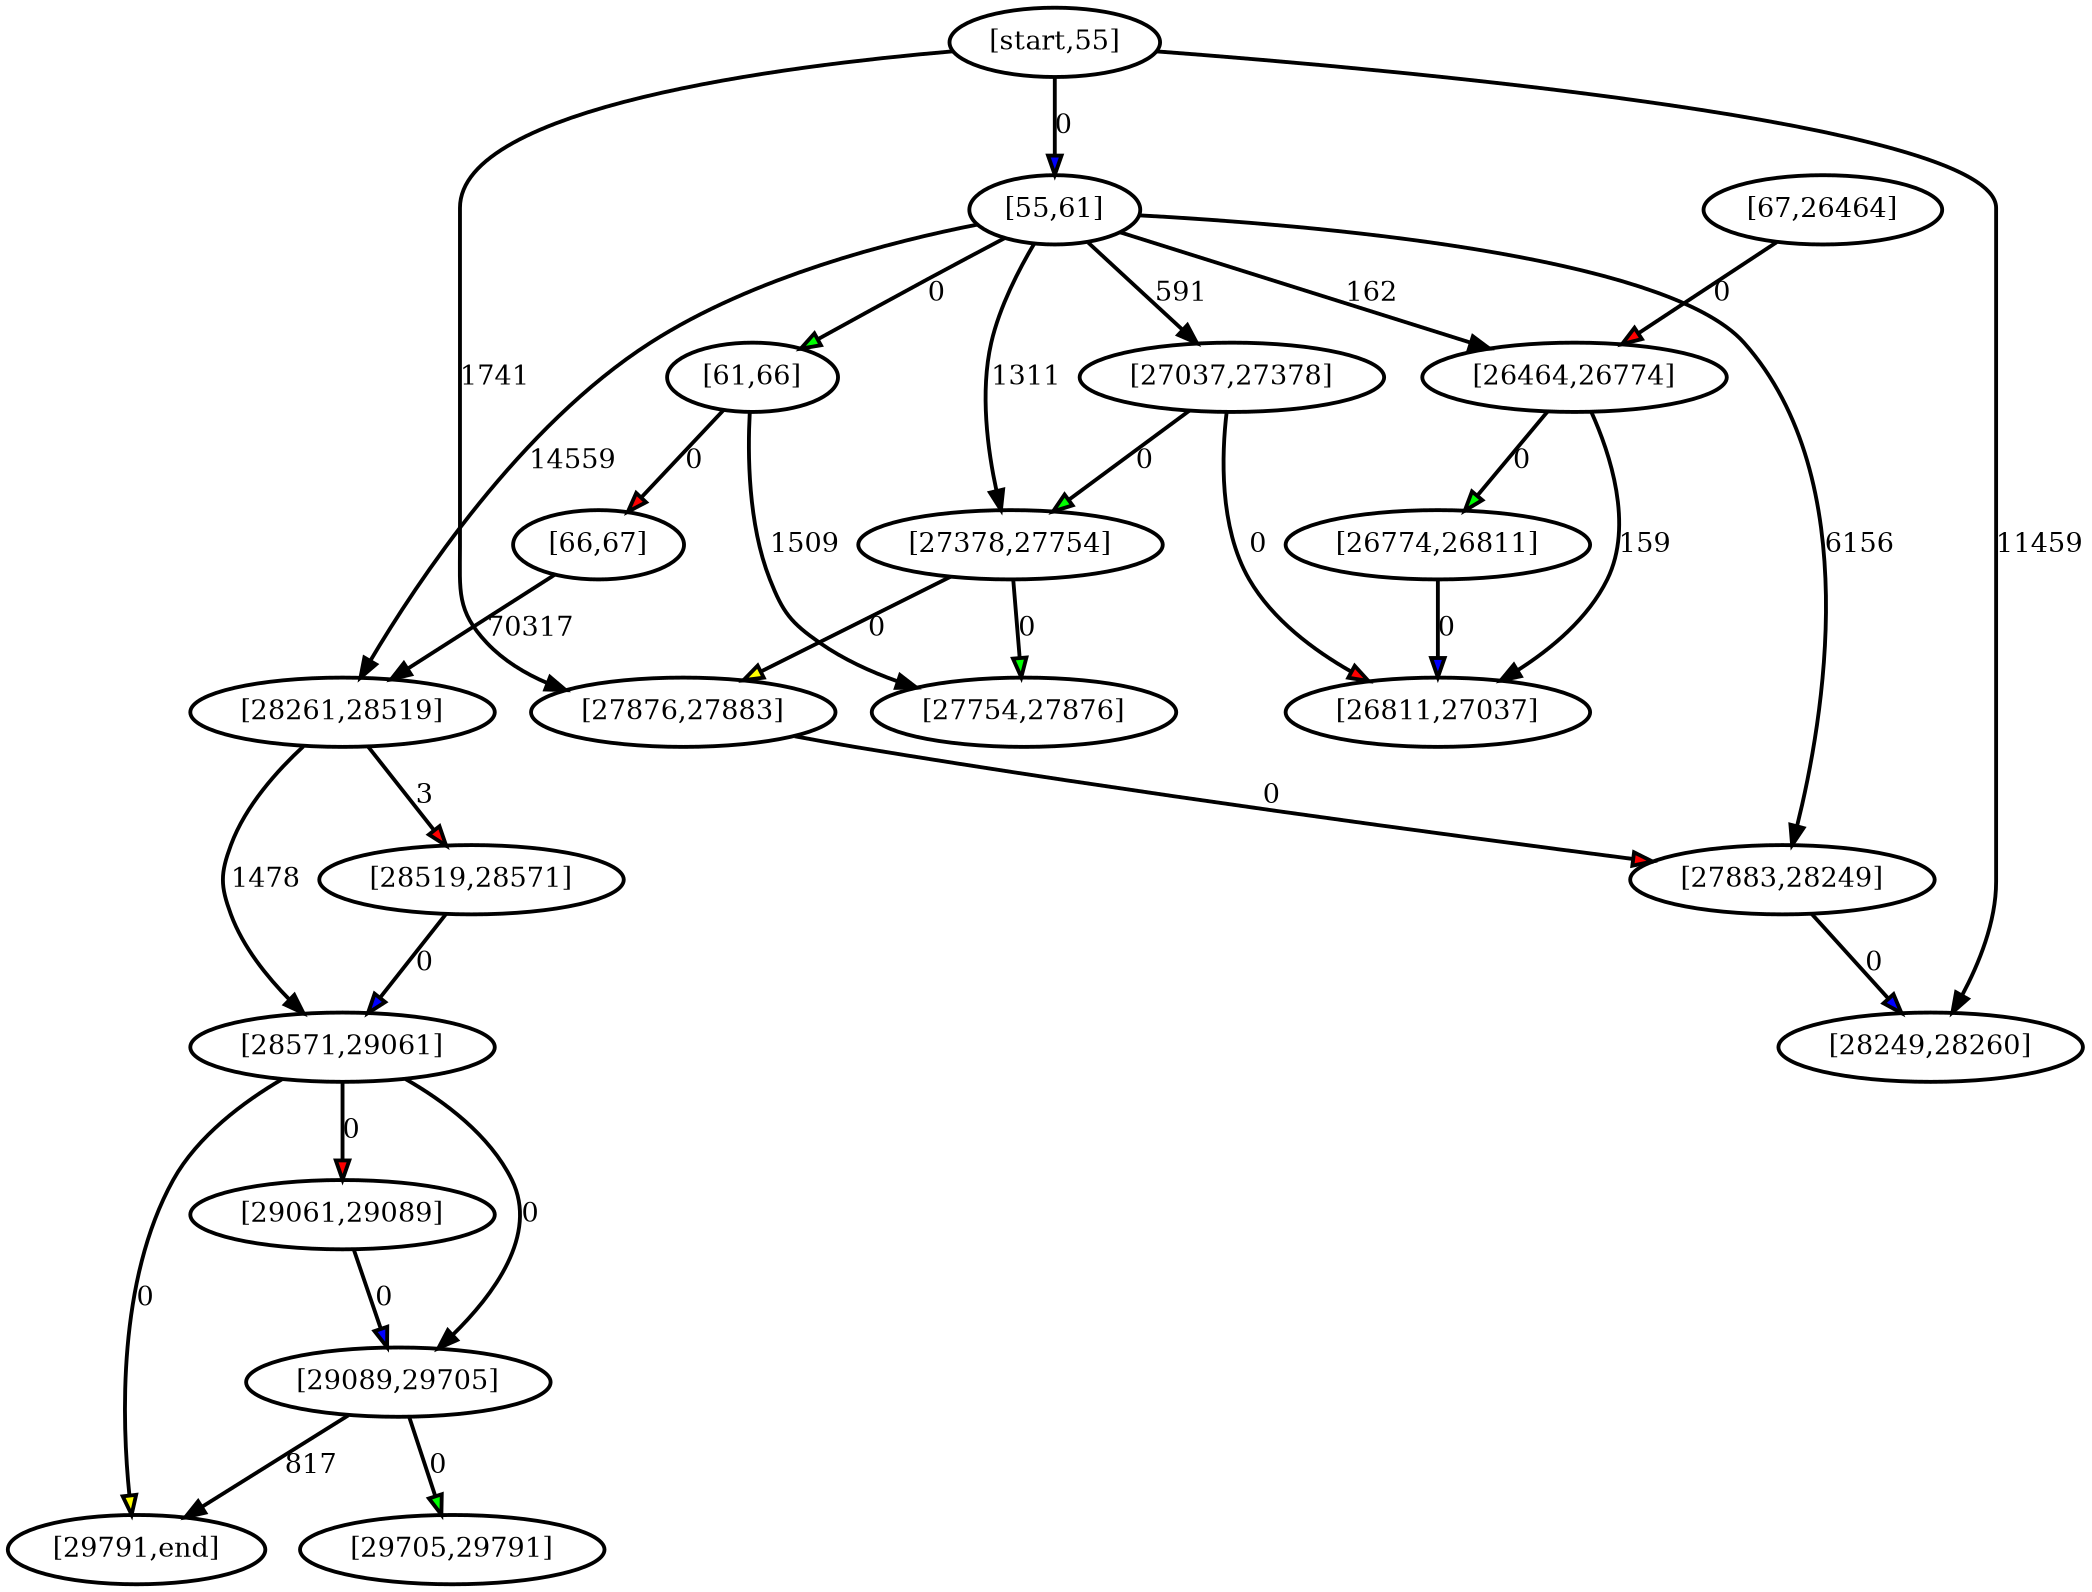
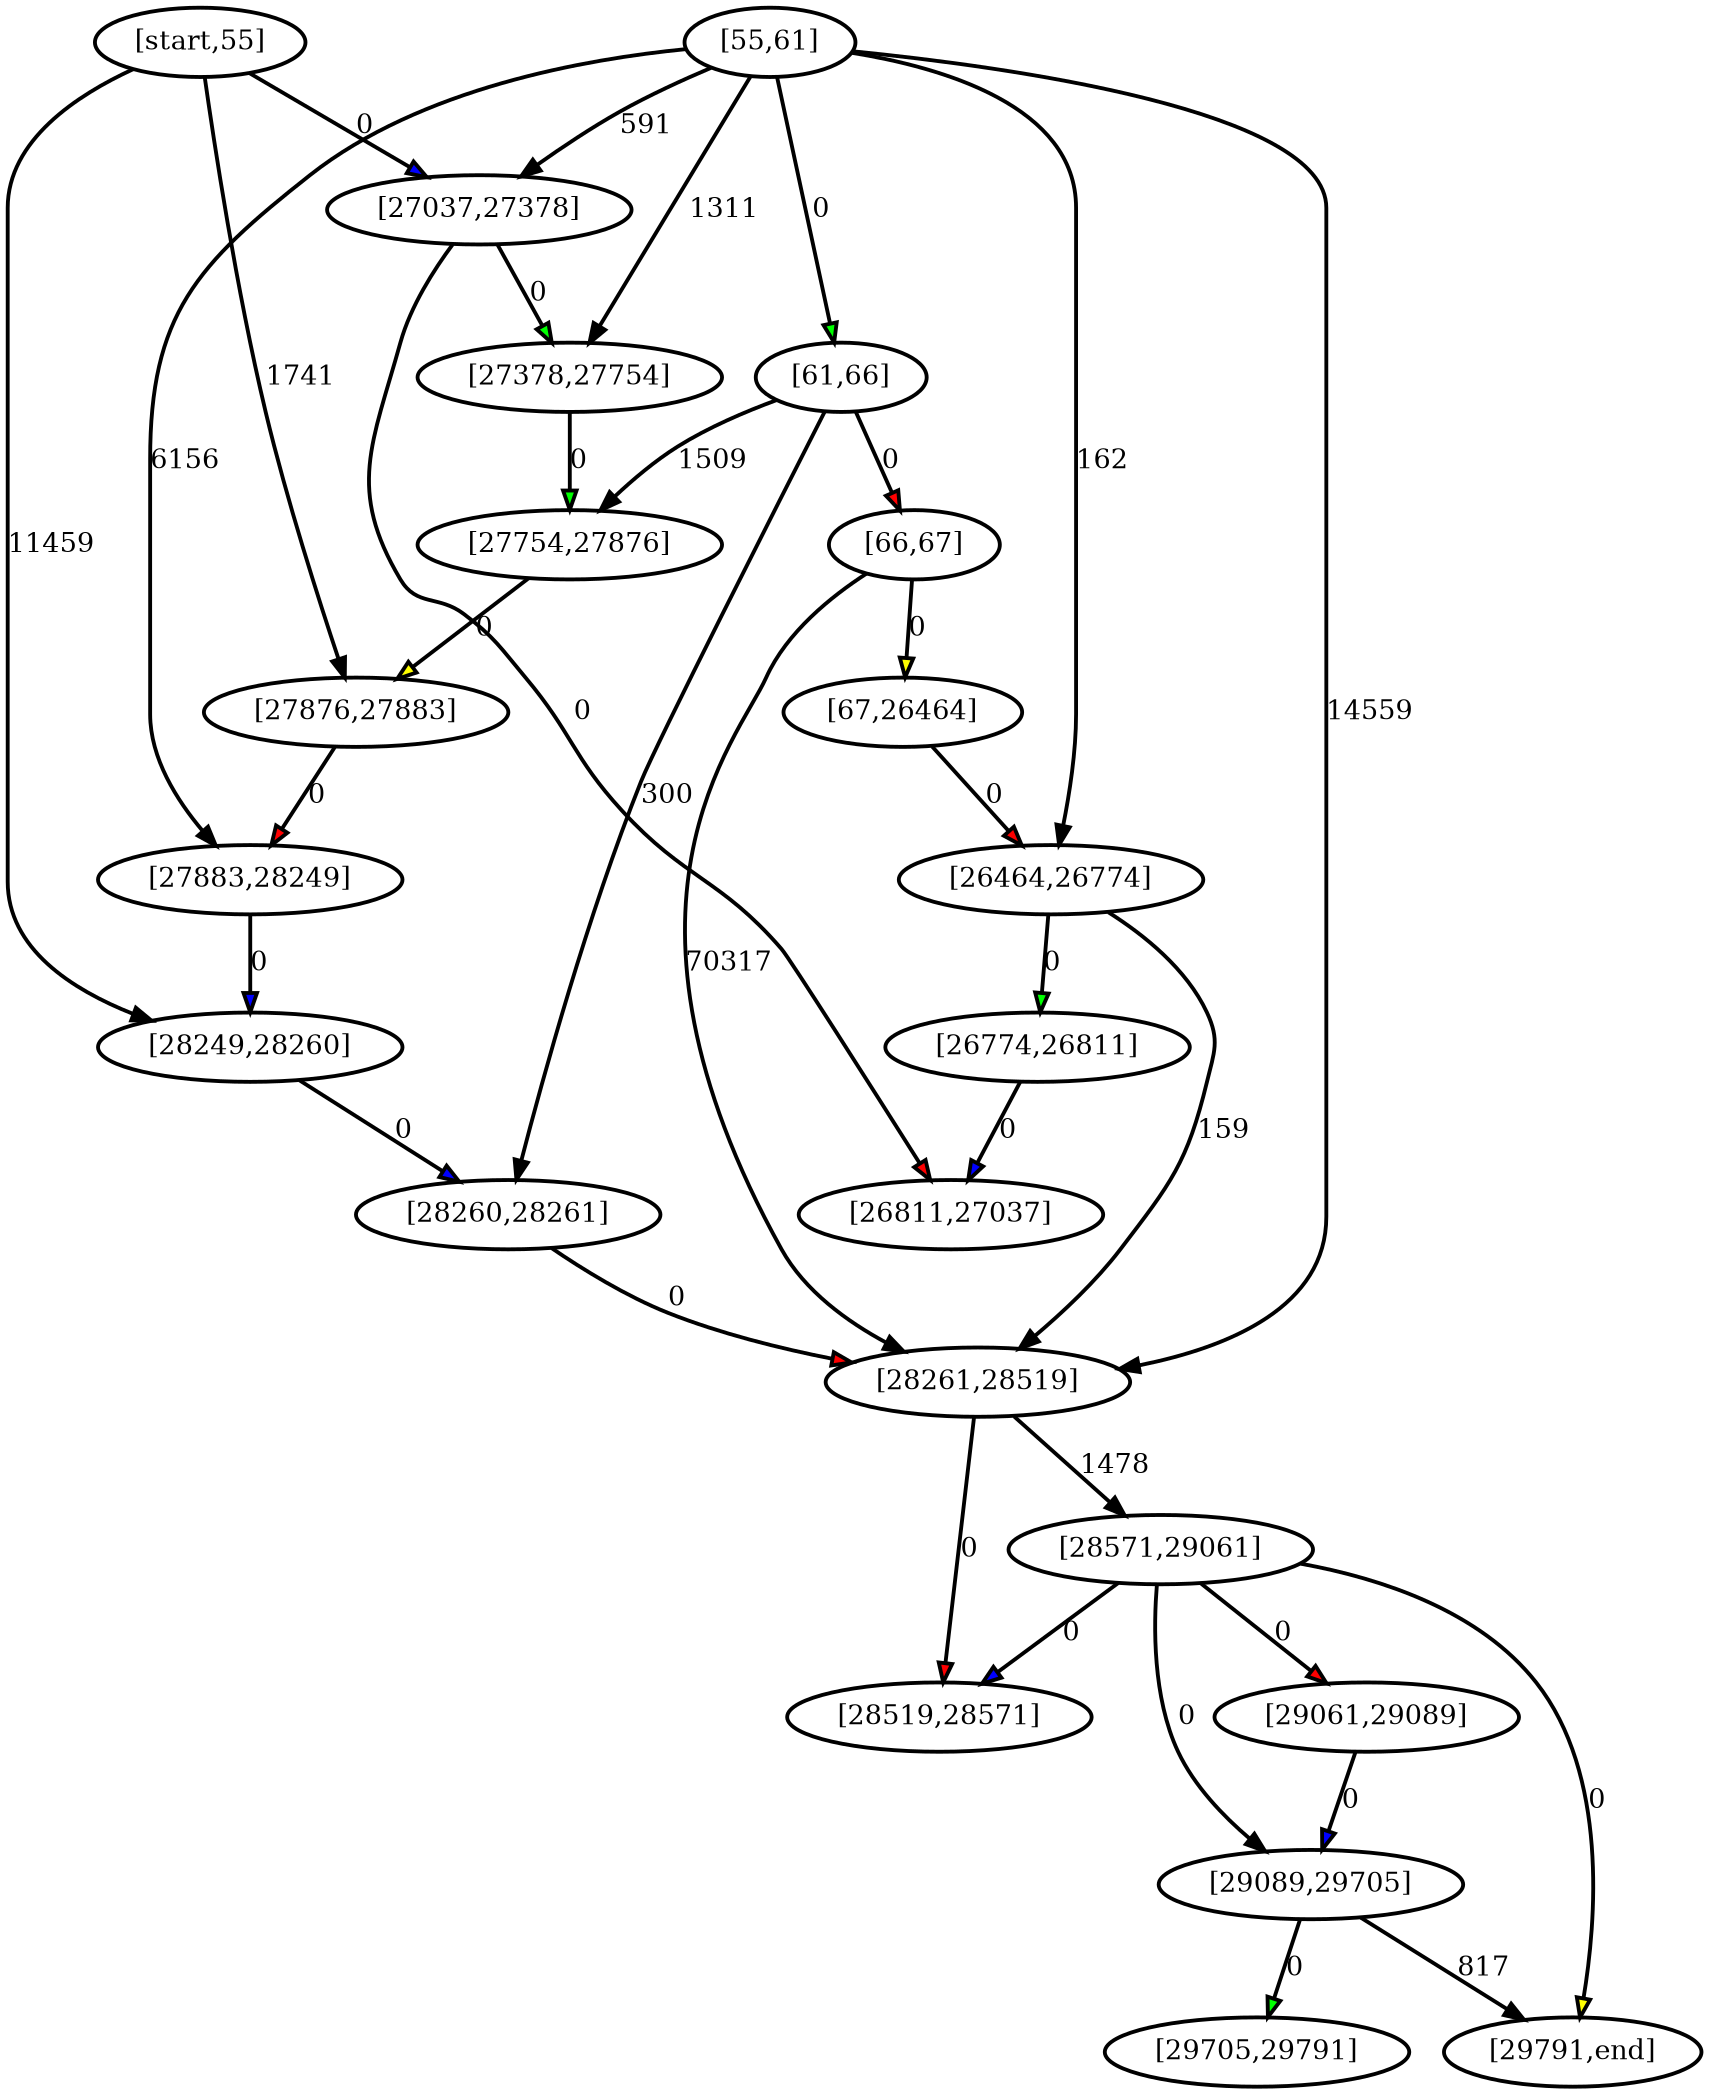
edge "[start,55]" -> "[55,61]": now "[start,55]" -> "[27037,27378]"
edge "[26464,26774]" -> "[26811,27037]": now "[26464,26774]" -> "[28261,28519]"
edge "[66,67]" -> "[67,26464]": added, label "0"
edge "[27378,27754]" -> "[27876,27883]": now "[27754,27876]" -> "[27876,27883]"
edge "[28261,28519]" -> "[28519,28571]": label "3" -> "0"
edge "[28519,28571]" -> "[28571,29061]": reversed
node "[28260,28261]": added
